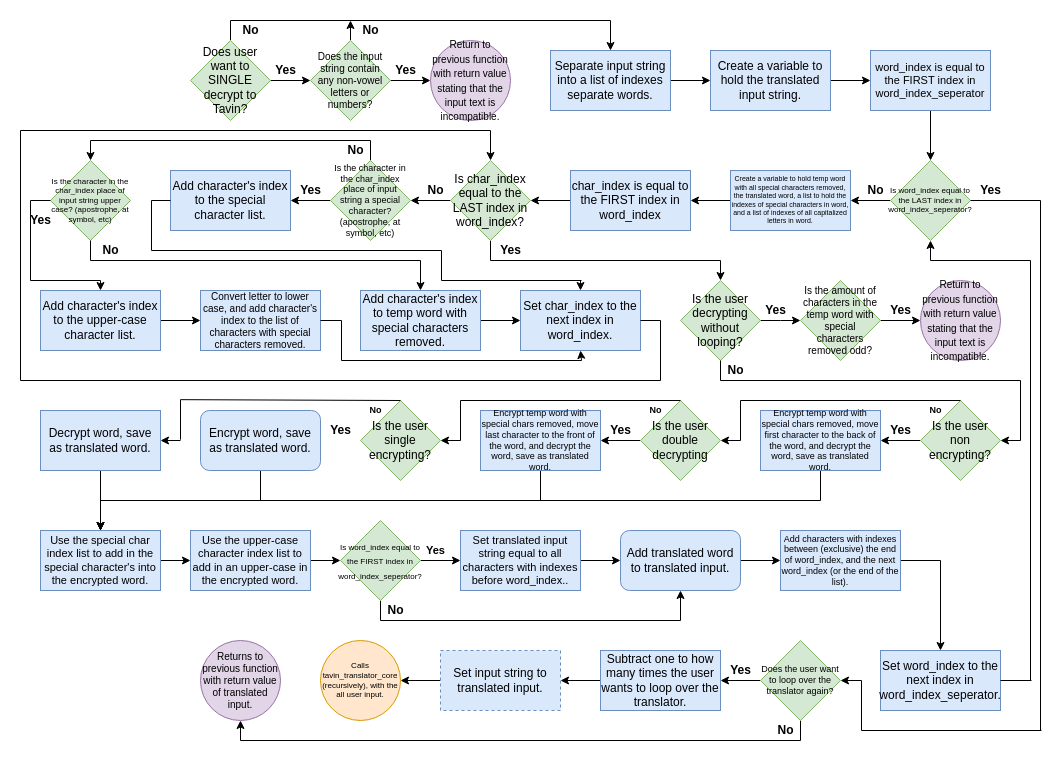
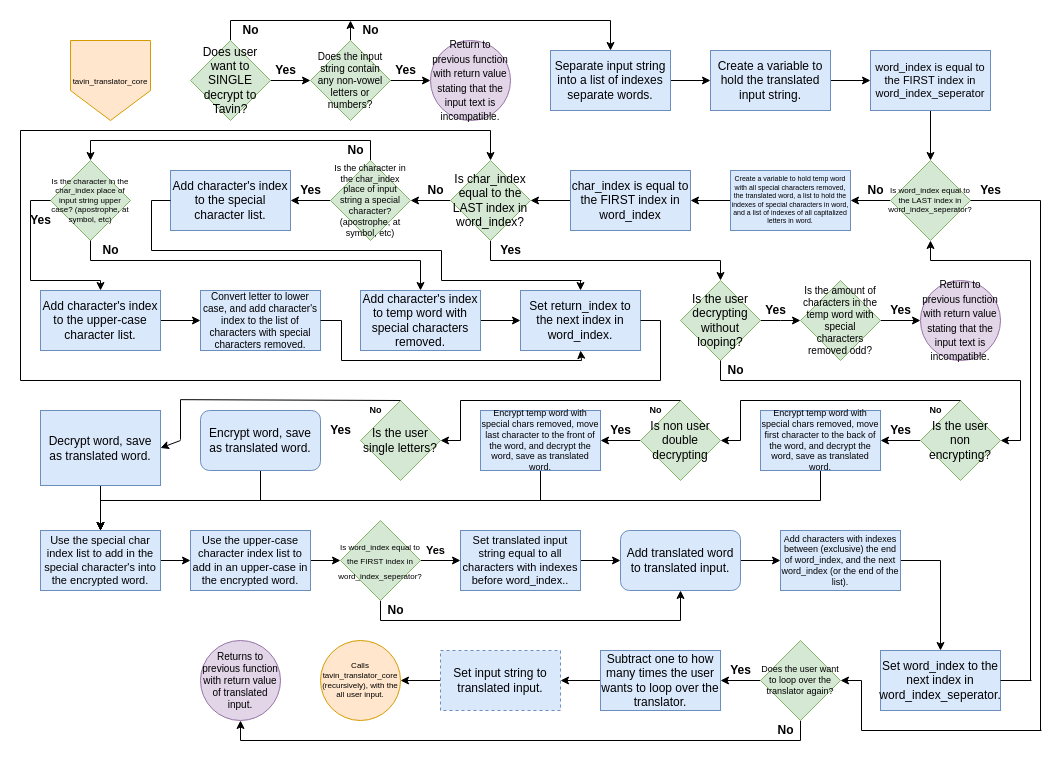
node "tavin_translator_core": added
node "Set char_index to the next index in word_index.": label "Set char_index to the next index in word_index." -> "Set return_index to the next index in word_index."
node "Decrypt word, save as translated word.": size 120x60 -> 120x75
node "Is the user single encrypting?": label "Is the user single encrypting?" -> "Is the user single letters?"
node "Is the user double decrypting": label "Is the user double decrypting" -> "Is non user double decrypting"
